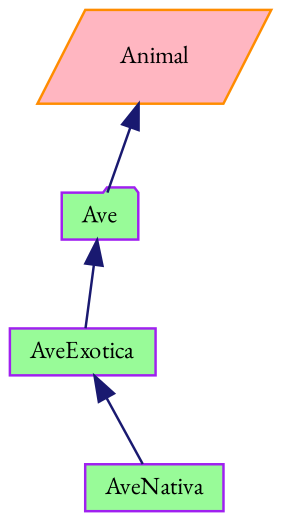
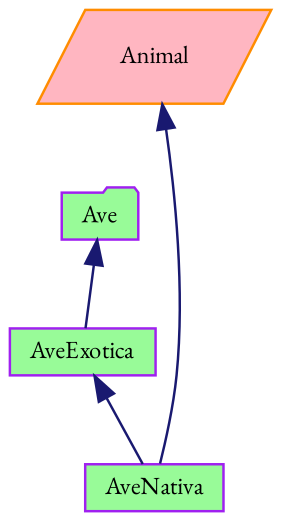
edge "Ave" -> "Animal": now "AveNativa" -> "Animal"
